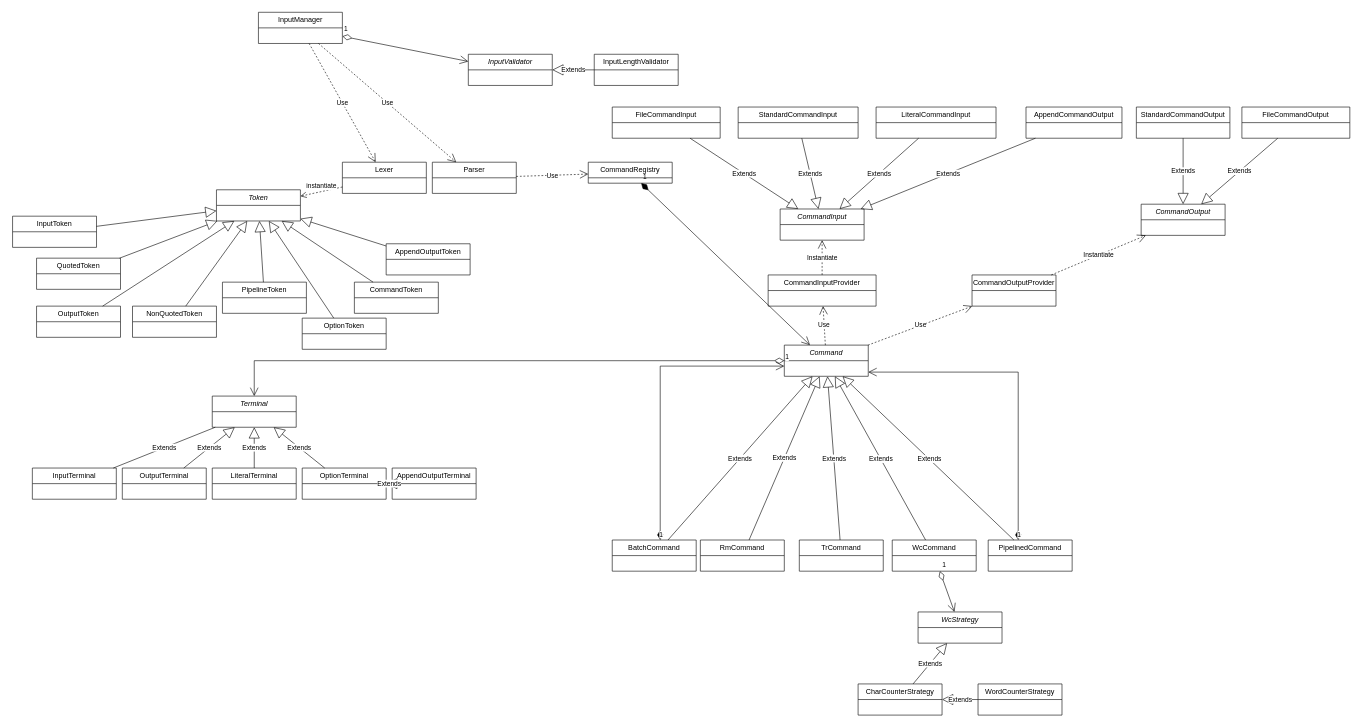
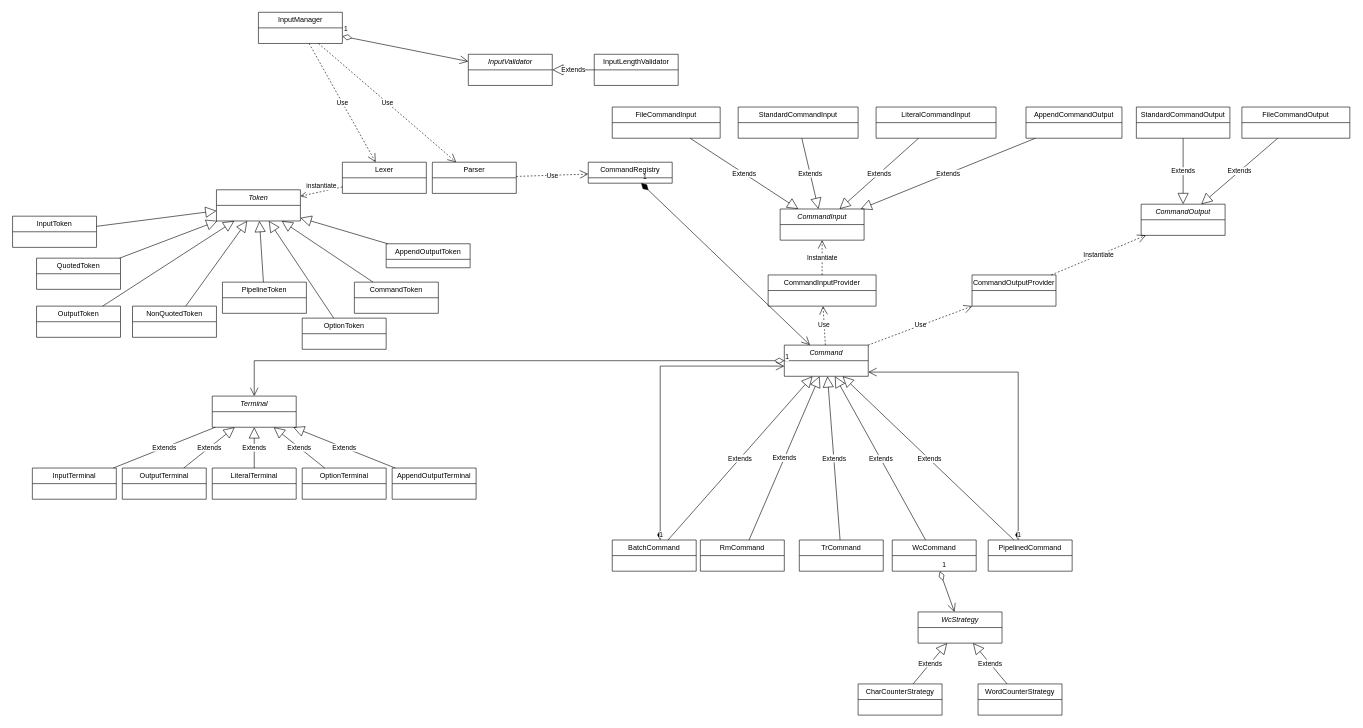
node "AppendOutputToken": size 84x31 -> 84x24
edge "AppendOutputTerminal" -> "OptionTerminal": now "AppendOutputTerminal" -> "Terminal"
edge "WordCounterStrategy" -> "CharCounterStrategy": now "WordCounterStrategy" -> "WcStrategy"
